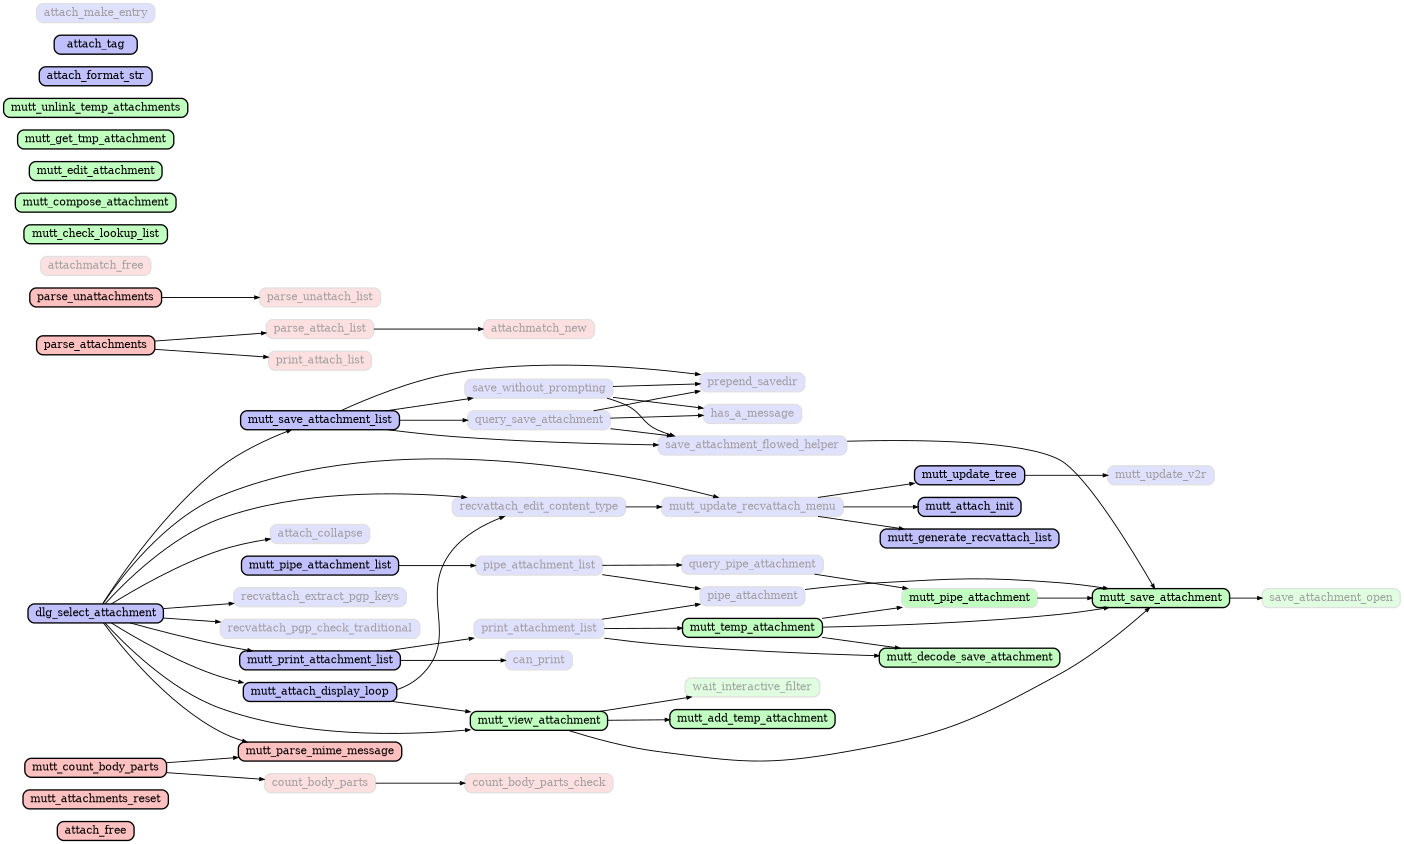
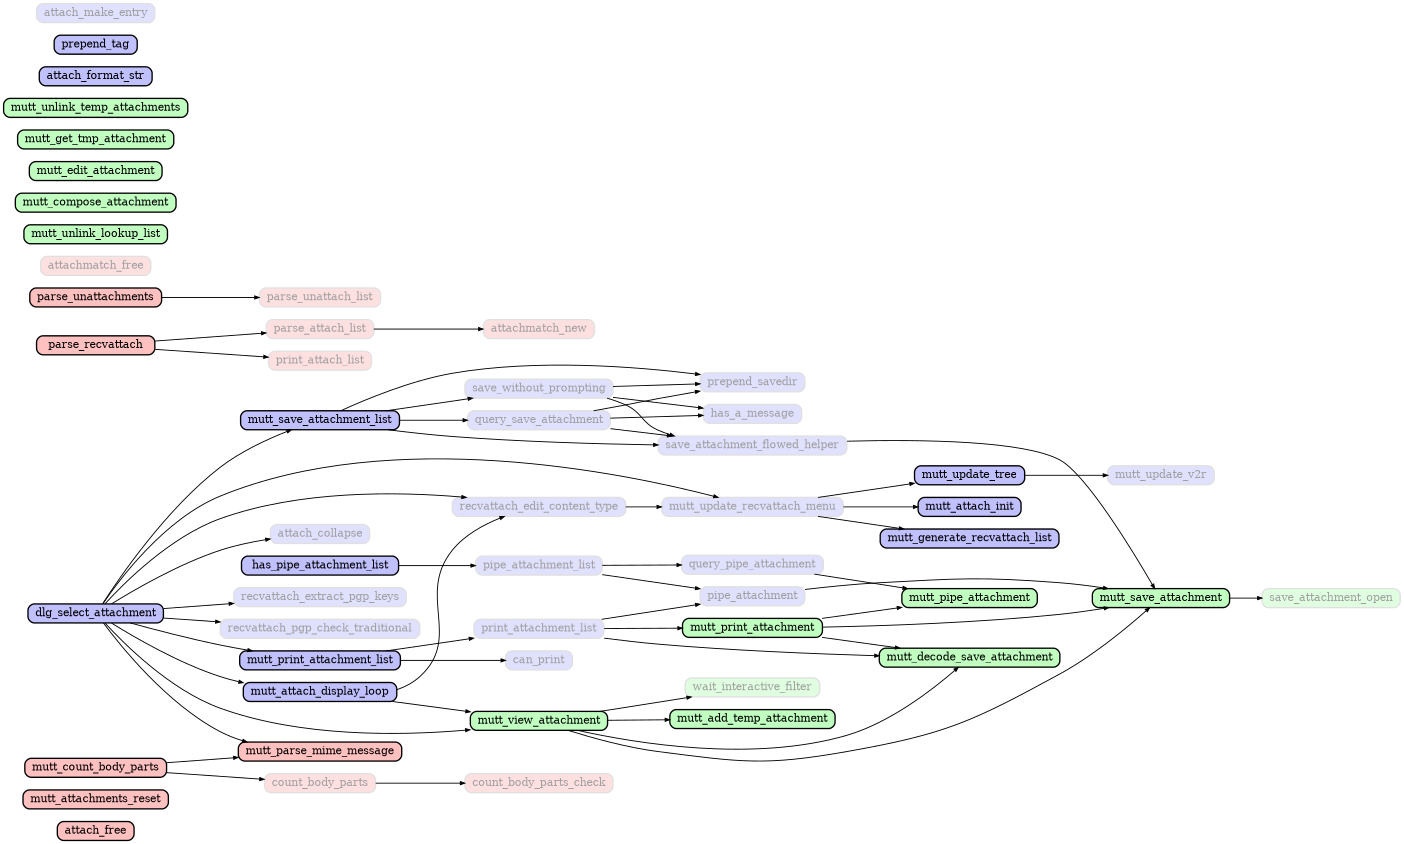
node "attach_tag": label "attach_tag" -> "prepend_tag"
node "mutt_check_lookup_list": label "mutt_check_lookup_list" -> "mutt_unlink_lookup_list"
node "parse_attachments": label "parse_attachments" -> "parse_recvattach"
node "mutt_pipe_attachment_list": label "mutt_pipe_attachment_list" -> "has_pipe_attachment_list"
node "mutt_pipe_attachment": color #e0e0e0 -> #000000
edge "mutt_pipe_attachment" -> "mutt_save_attachment": removed
node "mutt_temp_attachment": label "mutt_temp_attachment" -> "mutt_print_attachment"
edge "mutt_view_attachment" -> "mutt_decode_save_attachment": added
